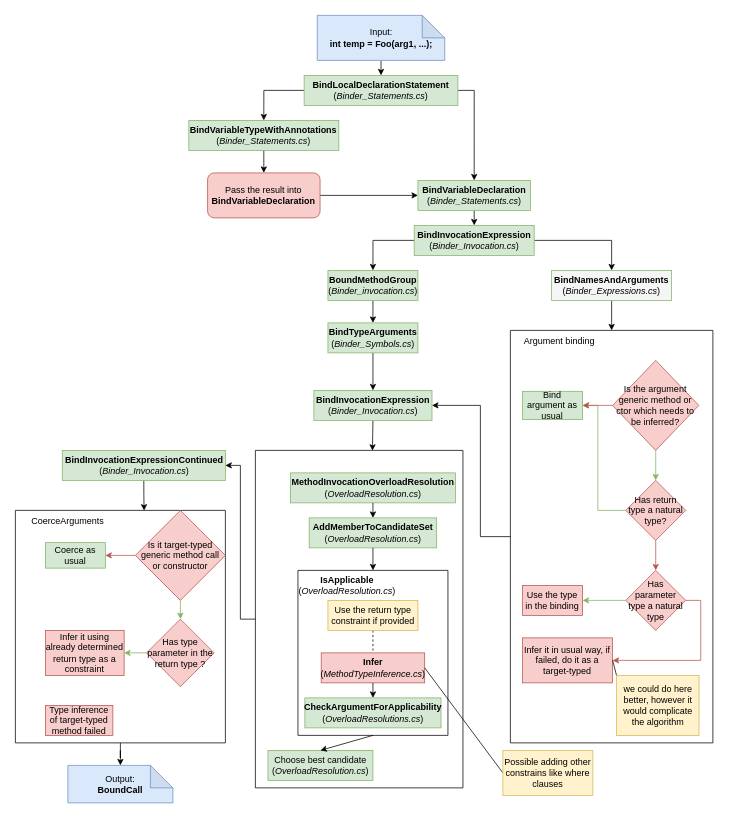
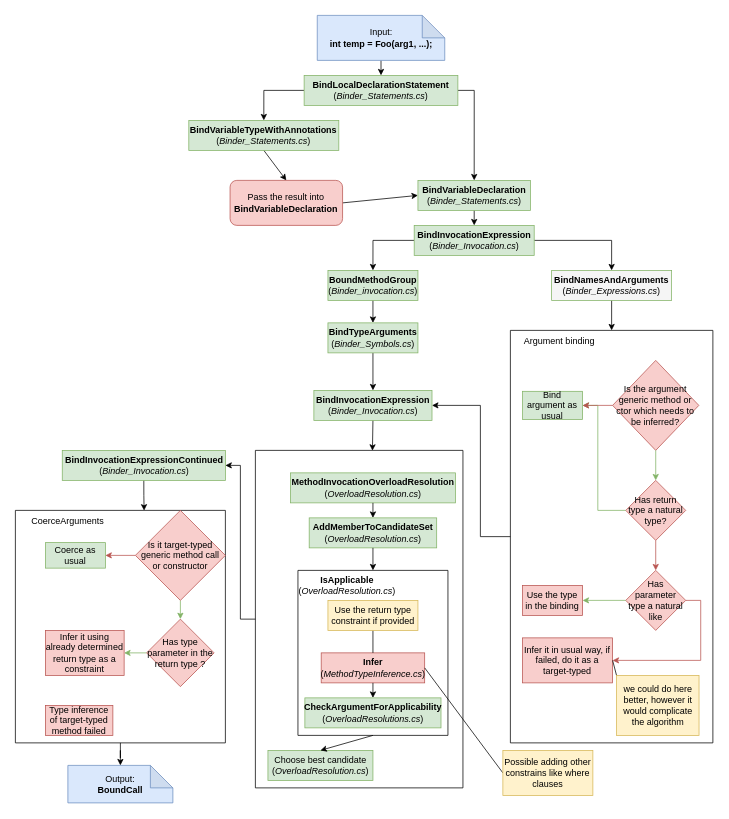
node "Pass the result into BindVariableDeclaration": moved (264, 195) -> (286, 203)
node "Has parameter type a natural type": label "Has parameter type a natural type" -> "Has parameter type a natural like"
edge "Use the return type constraint if provided" -- "Infer (MethodTypeInference.cs)": style dashed -> solid
